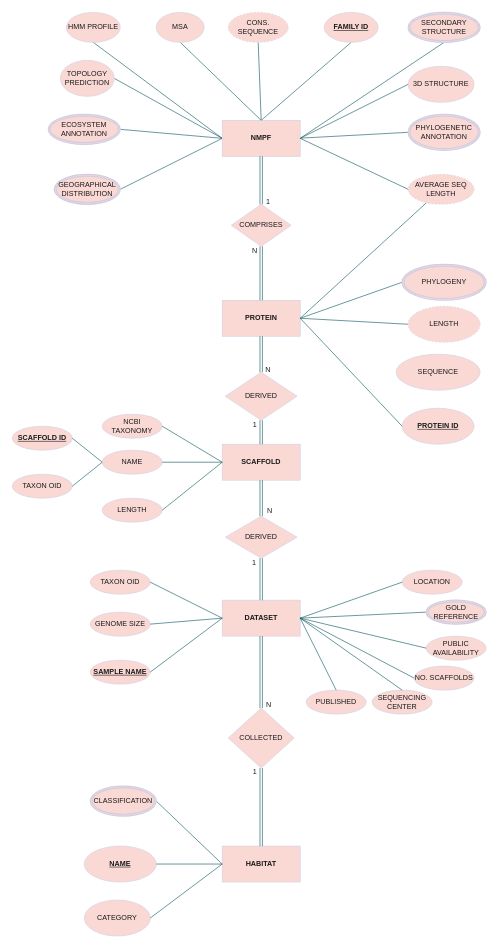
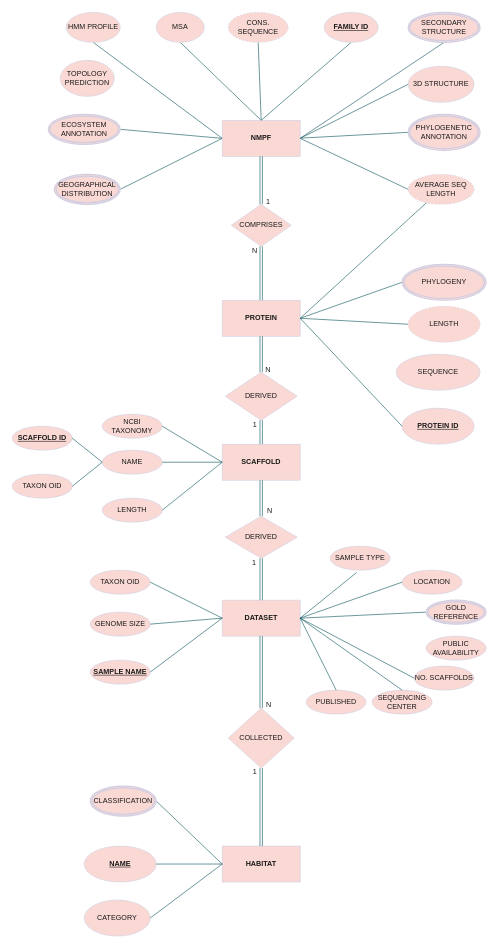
edge "TOPOLOGY PREDICTION" -- "NMPF": removed
node "SAMPLE TYPE": added
edge "SAMPLE TYPE" -- "DATASET": added
edge "DATASET" -- "PUBLIC AVAILABILITY": removed
